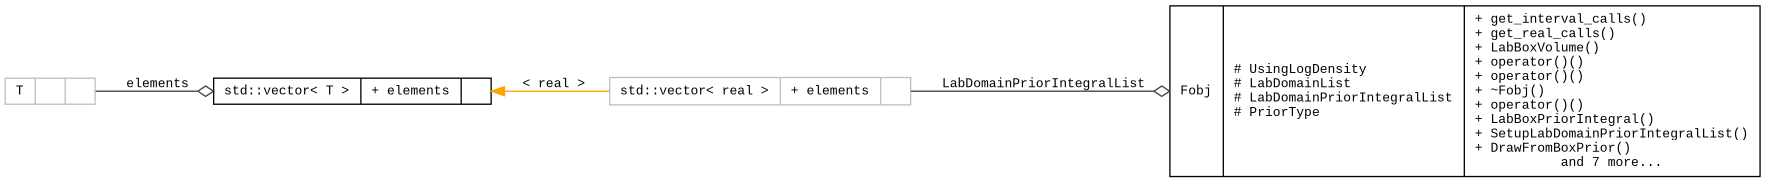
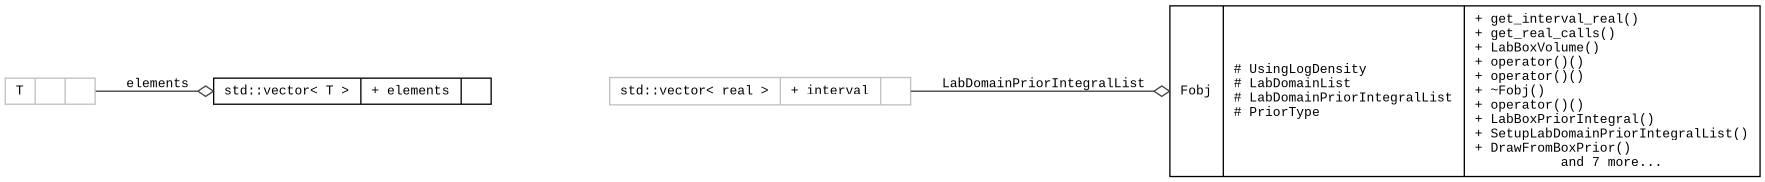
node "Fobj": text "+ get_interval_calls()" -> "+ get_interval_real()"
edge "std::vector< real >" -> "std::vector< T >": removed, label "< real >"
node "std::vector< real >": text "+ elements" -> "+ interval"
